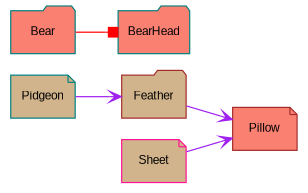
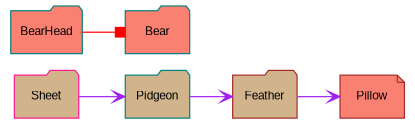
edge "Bear" -> "BearHead": reversed
node "Pidgeon": shape note -> folder
edge "Sheet" -> "Pillow": now "Sheet" -> "Pidgeon"
node "Sheet": shape note -> folder
